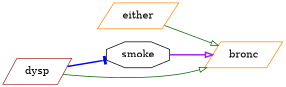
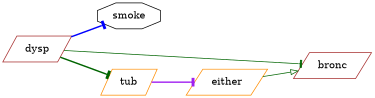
edge "smoke" -> "bronc": removed
node "bronc": color darkorange -> brown
edge "dysp" -> "bronc": arrowhead onormal -> tee
node "tub": added
